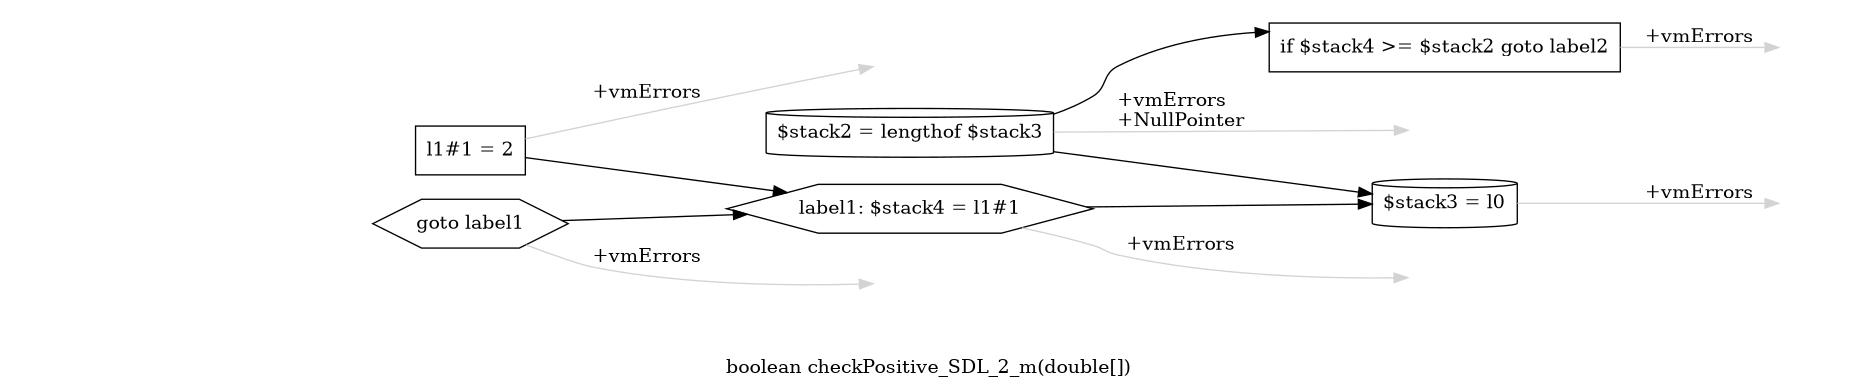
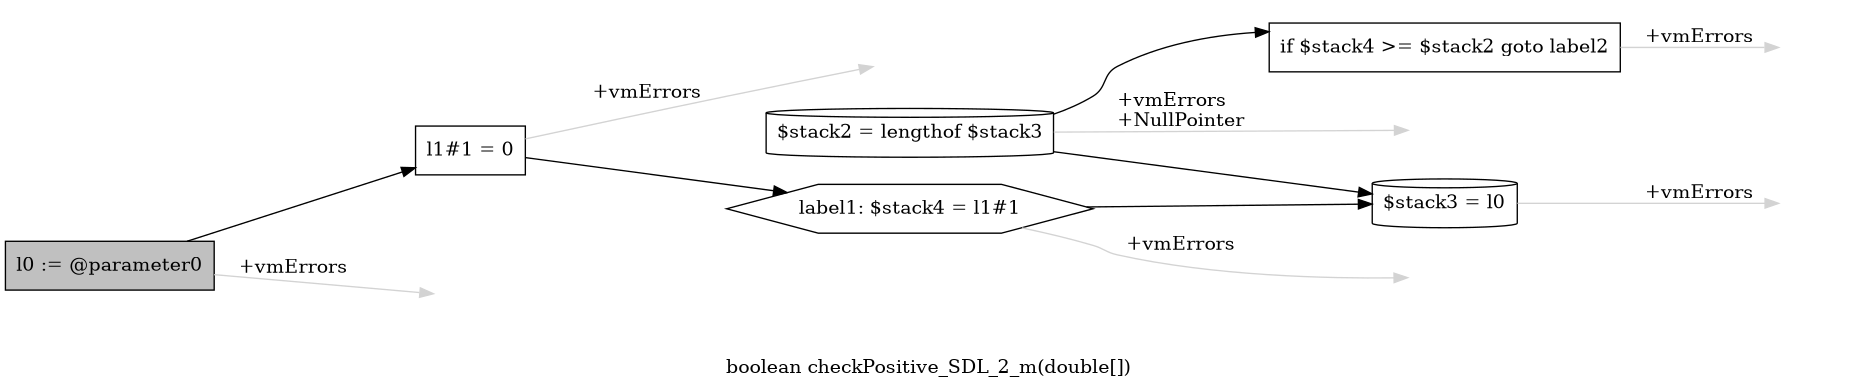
node "l1#1 = 2": label "l1#1 = 2" -> "l1#1 = 0"
node "goto label1": removed
node "l0 := @parameter0": added
